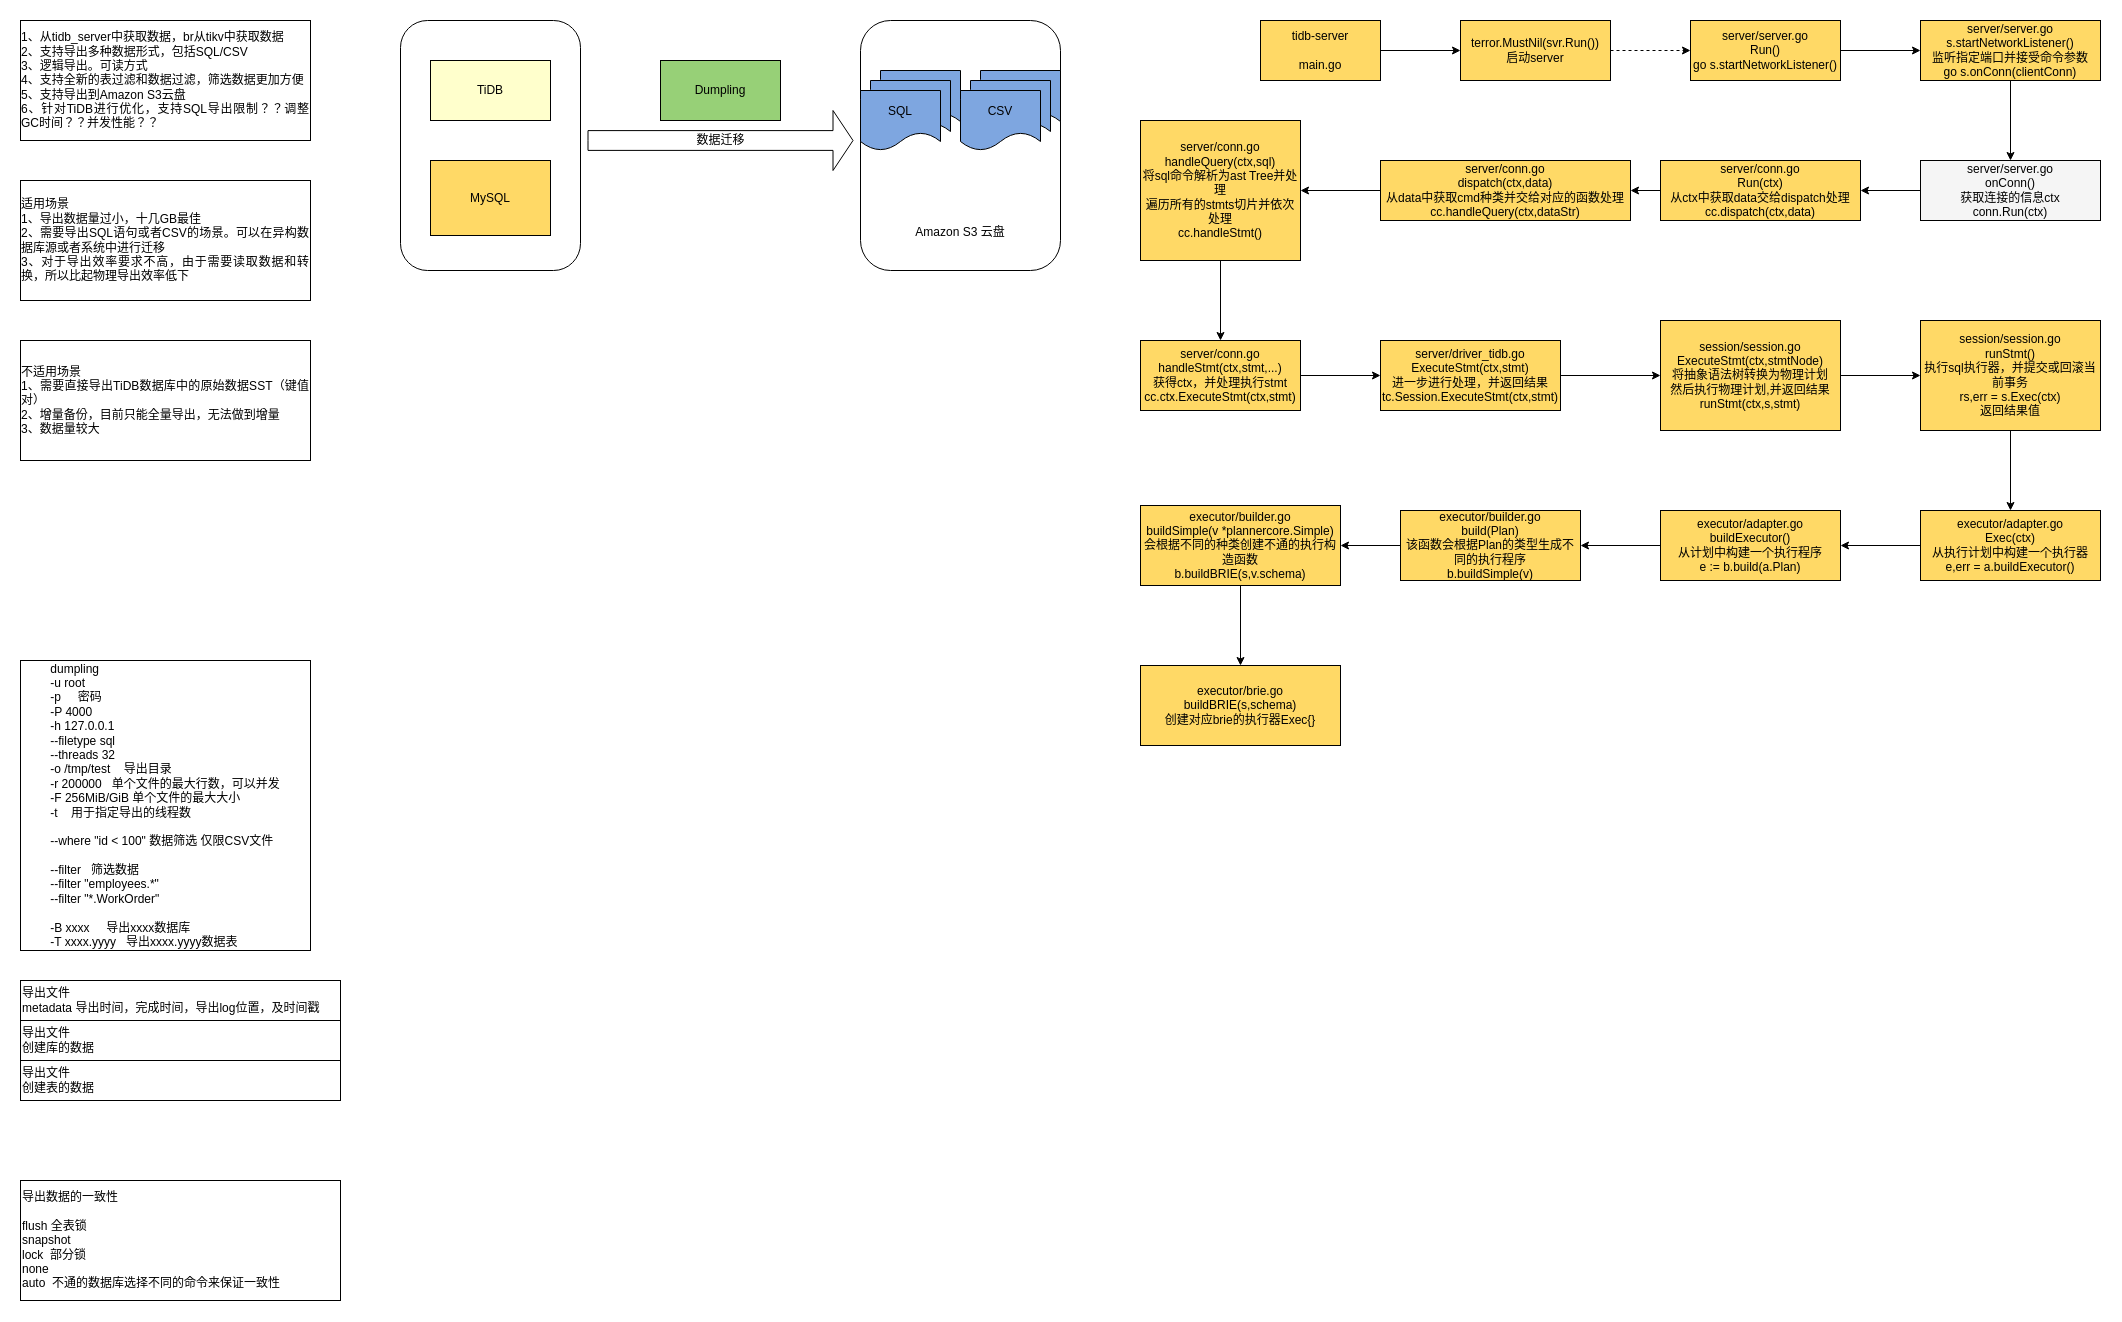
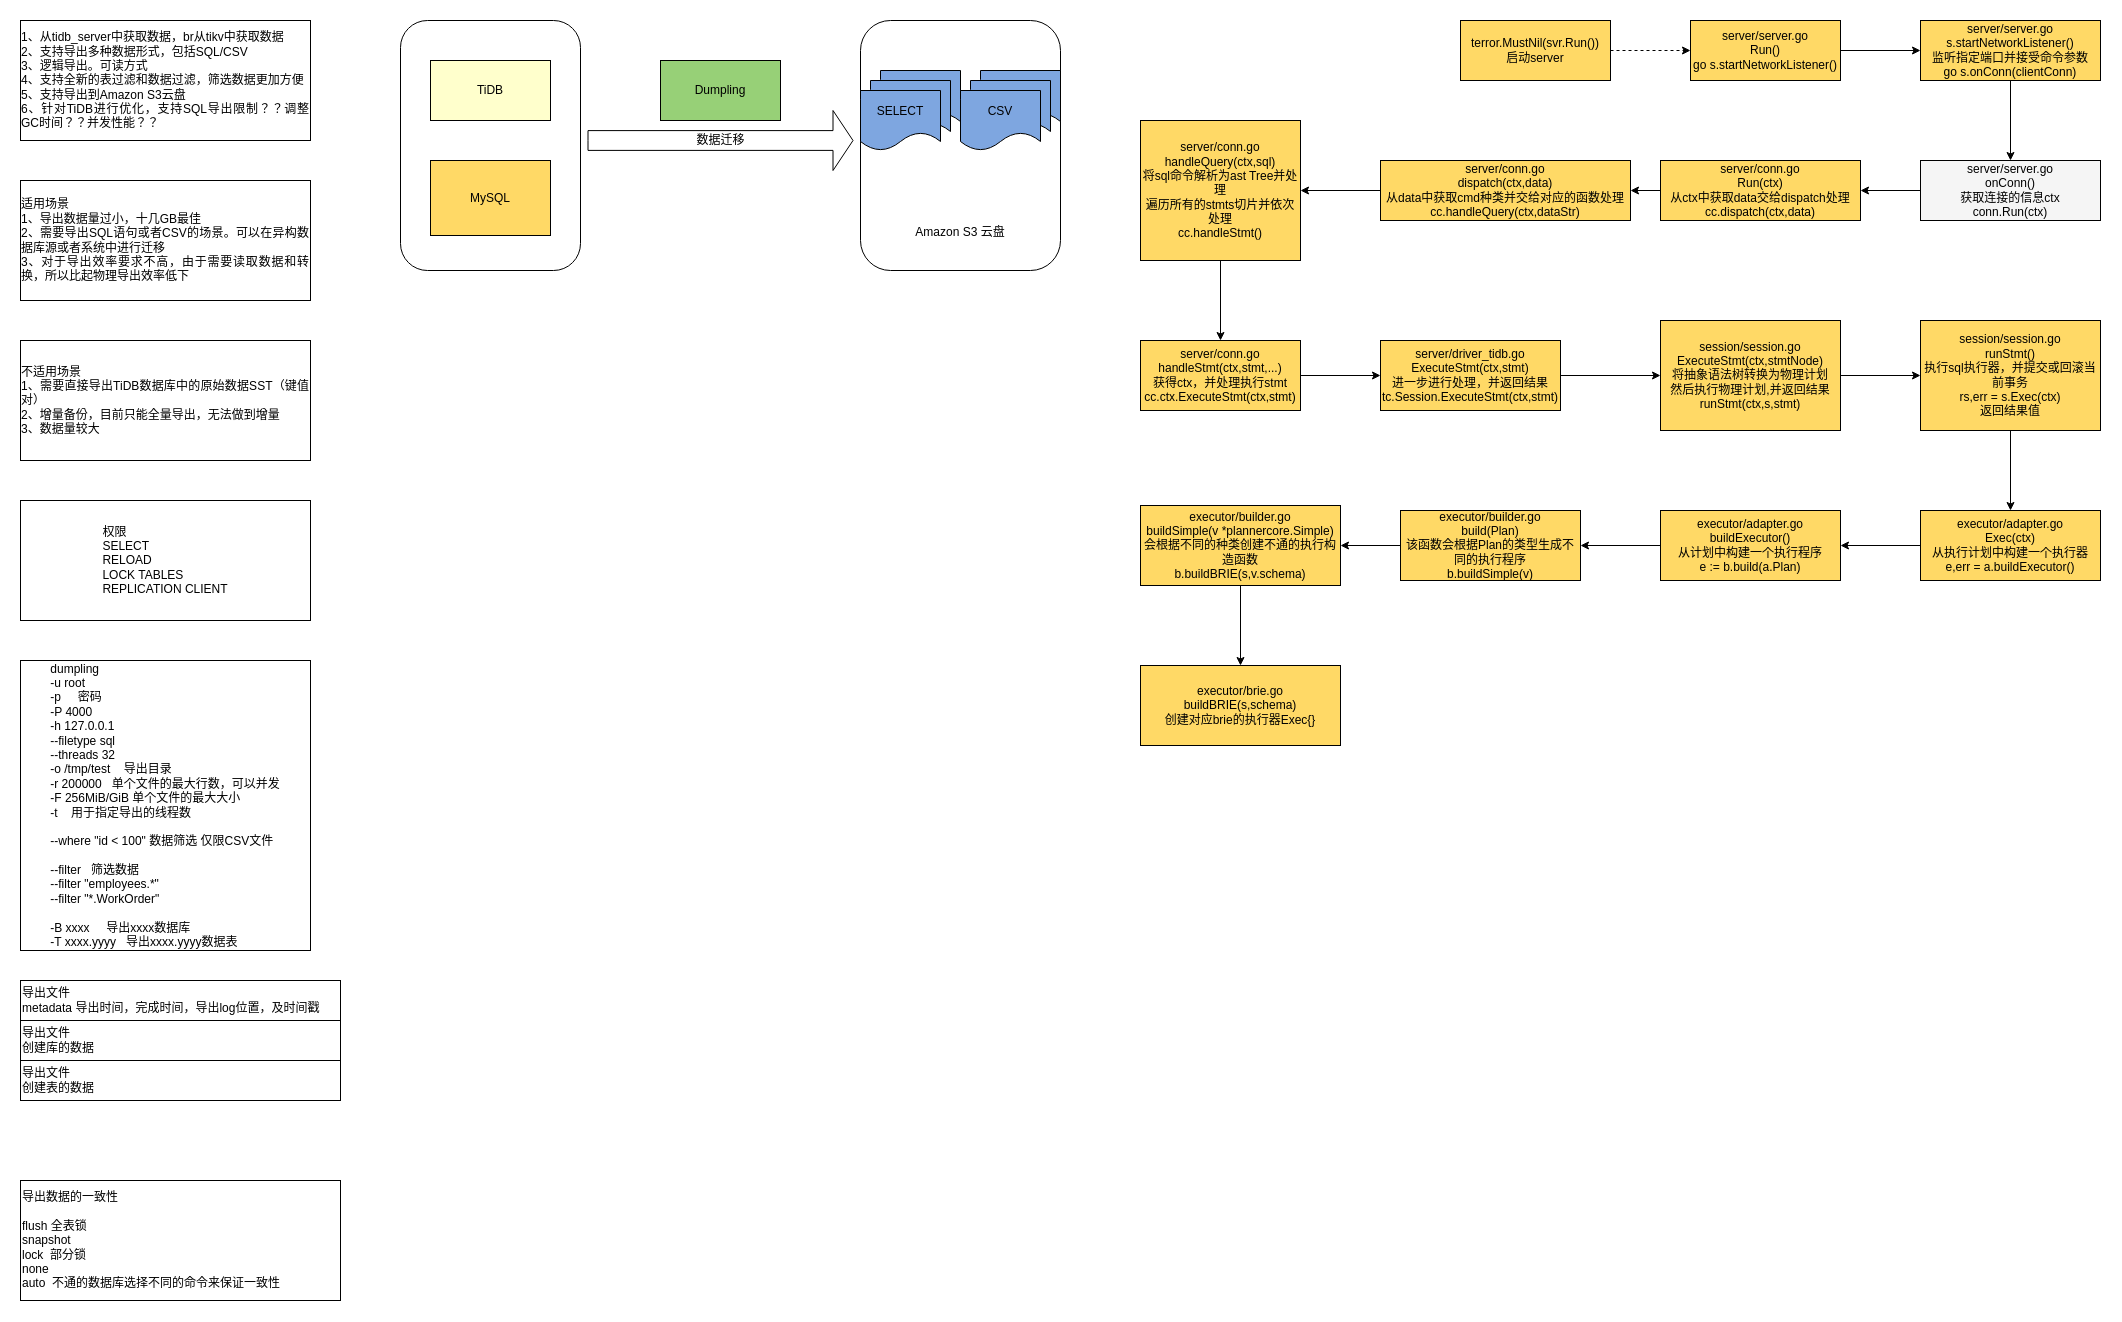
node "tidb-server main.go": removed
edge "tidb-server main.go" -> "terror.MustNil(svr.Run()) 启动server": removed
node "SQL": label "SQL" -> "SELECT"
node "权限 SELECT RELOAD LOCK TABLES REPLICATION CLIENT": added
